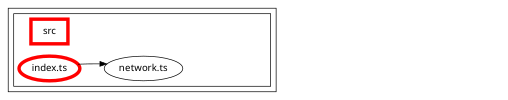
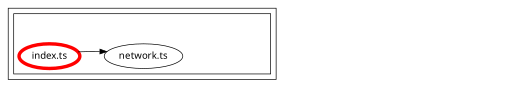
node "src": removed
